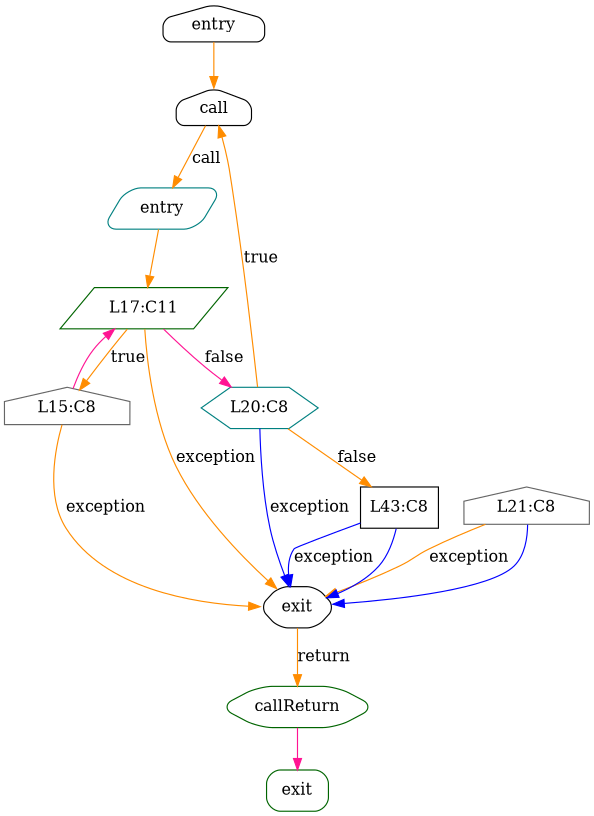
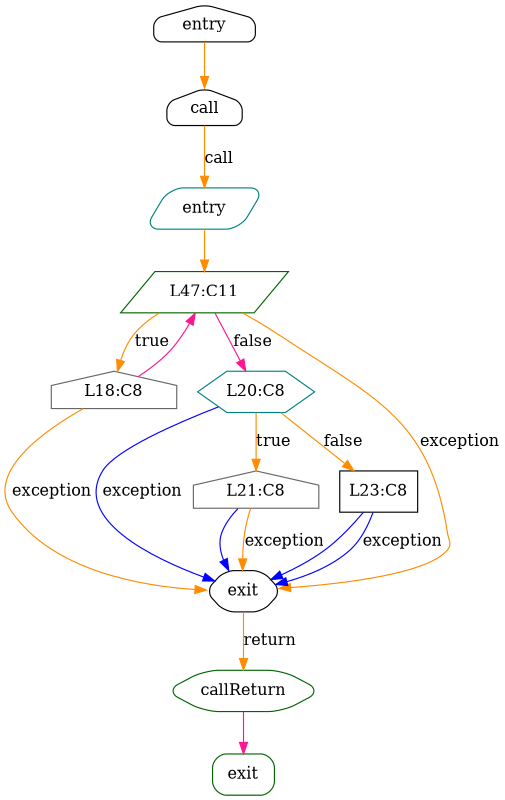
edge "L20:C8" -> "call": now "L20:C8" -> "L21:C8"
node "L17:C11": label "L17:C11" -> "L47:C11"
node "L15:C8": label "L15:C8" -> "L18:C8"
node "L43:C8": label "L43:C8" -> "L23:C8"
